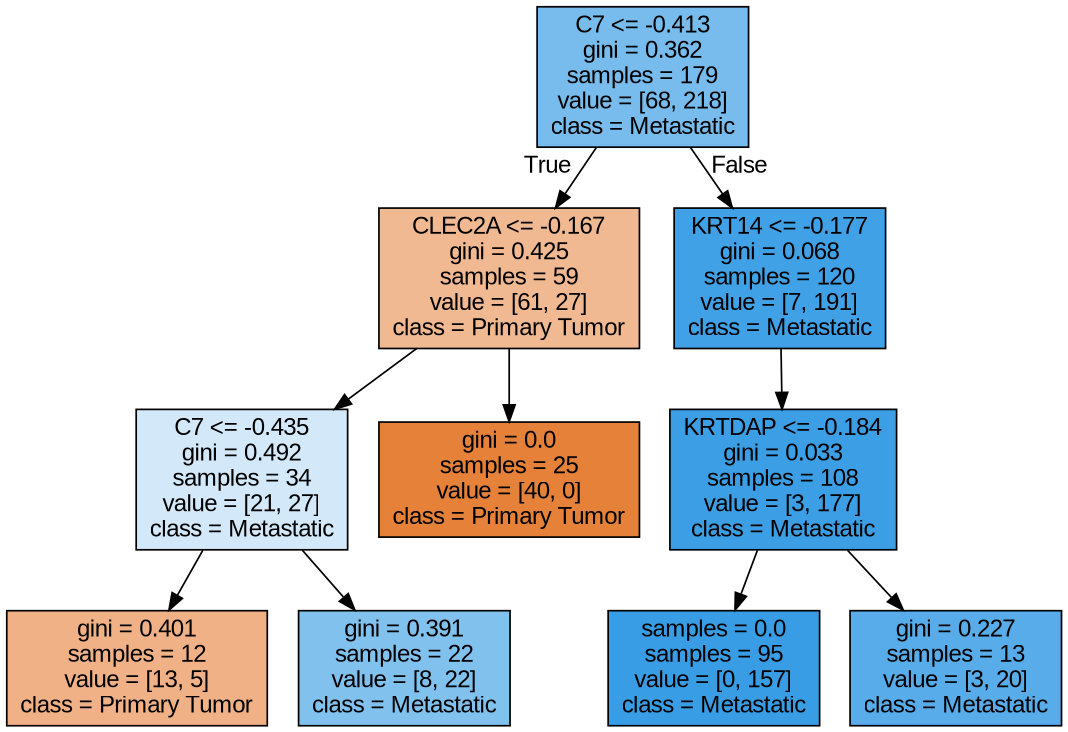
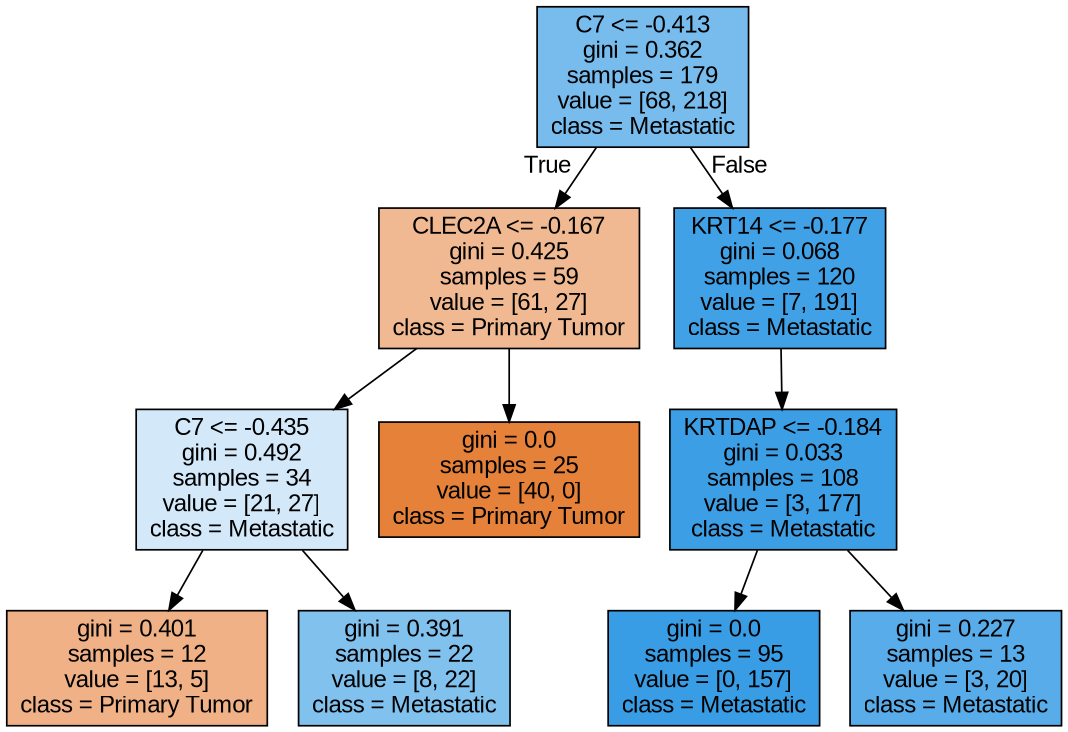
node "samples = 0.0 samples = 95 value = [0, 157] class = Metastatic": label "samples = 0.0 samples = 95 value = [0, 157] class = Metastatic" -> "gini = 0.0 samples = 95 value = [0, 157] class = Metastatic"
